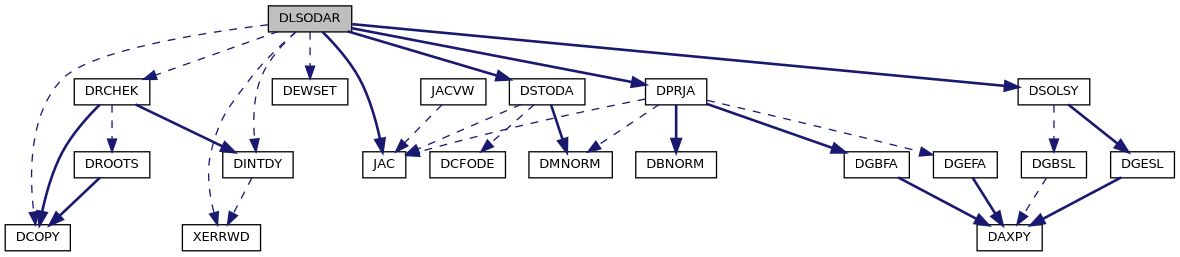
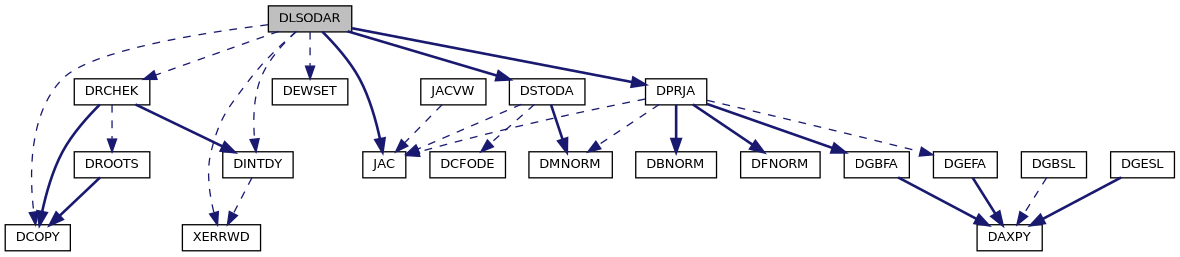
node "DSOLSY": removed
node "DFNORM": added
